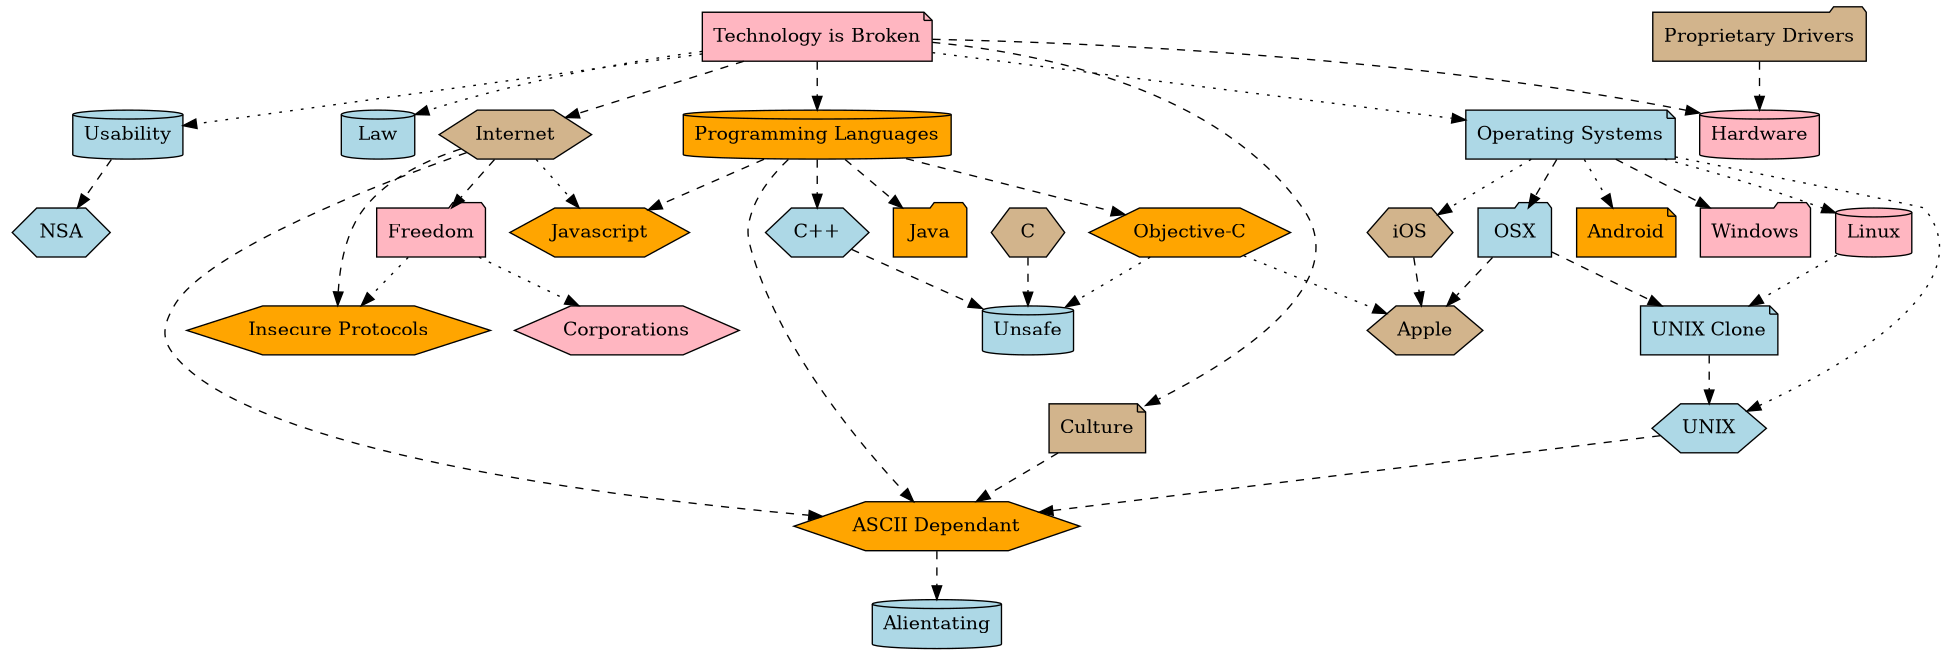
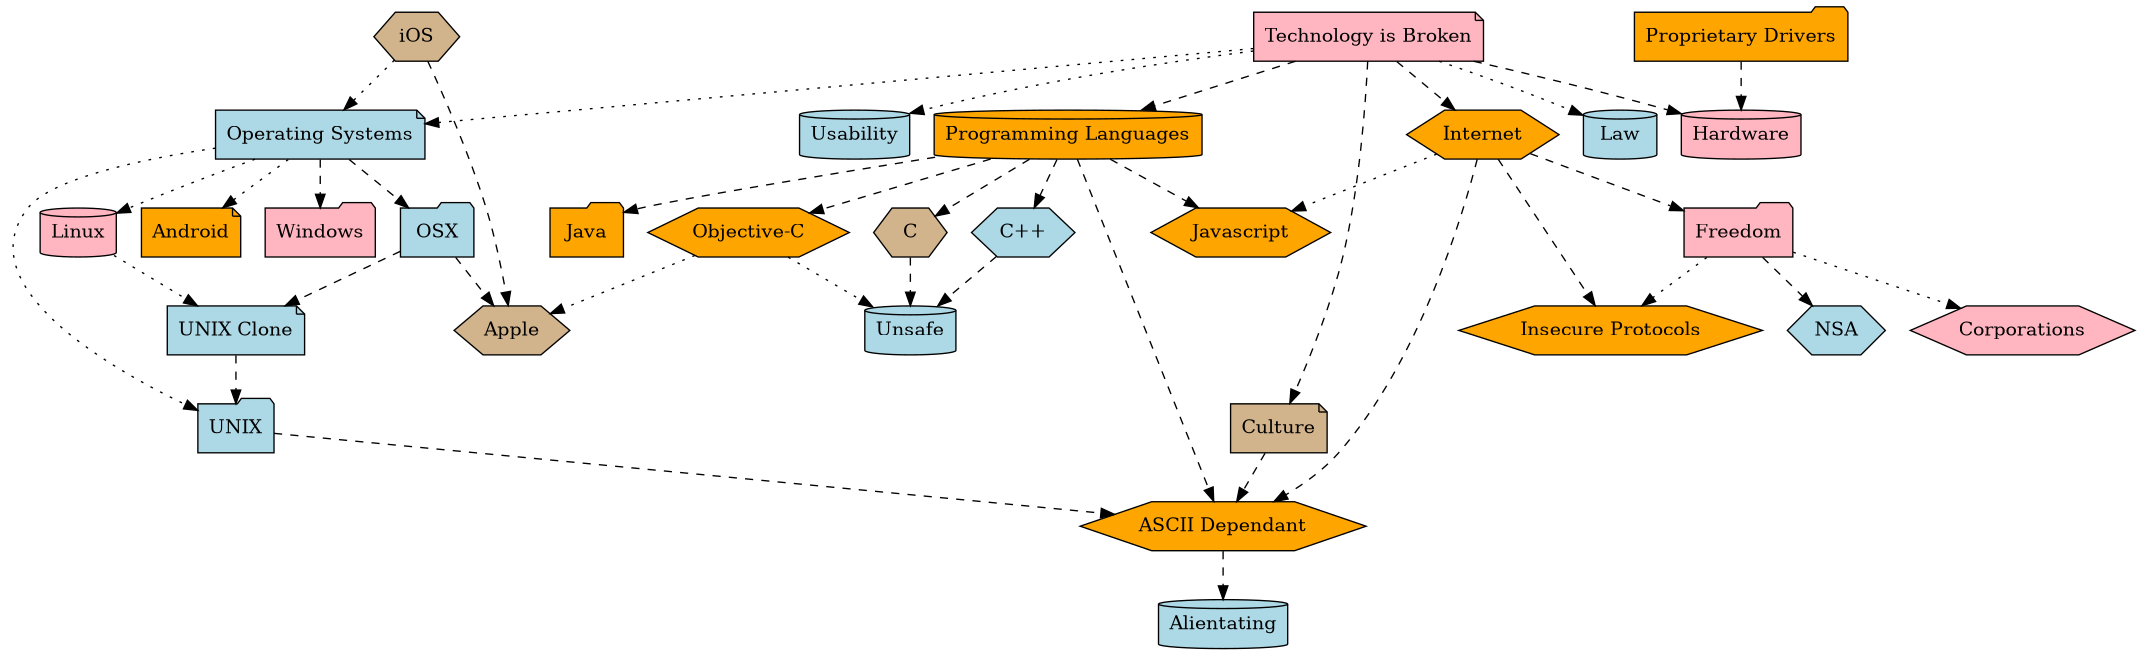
node "Proprietary Drivers": fillcolor tan -> orange
node "Internet": fillcolor tan -> orange
edge "Usability" -> "NSA": now "Freedom" -> "NSA"
edge "Operating Systems" -> "iOS": reversed
edge "Programming Languages" -> "C": added
node "UNIX": shape hexagon -> folder
